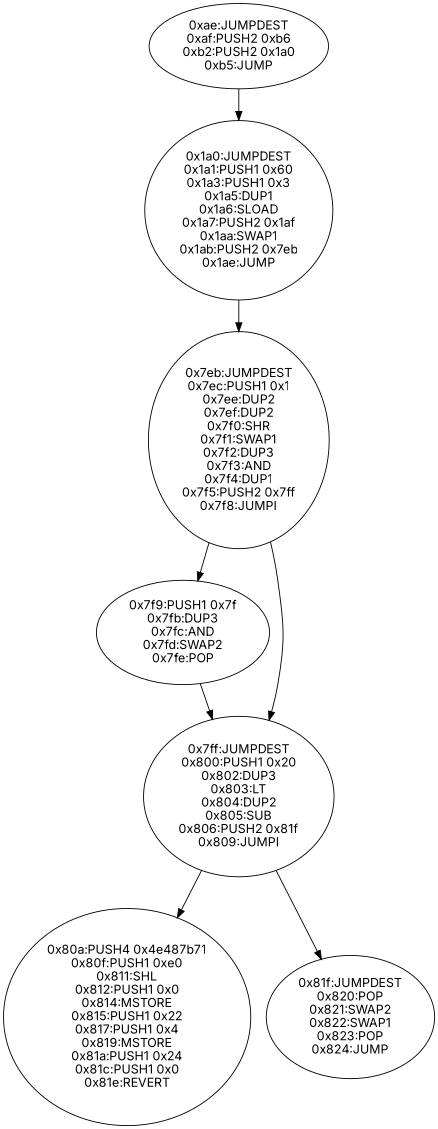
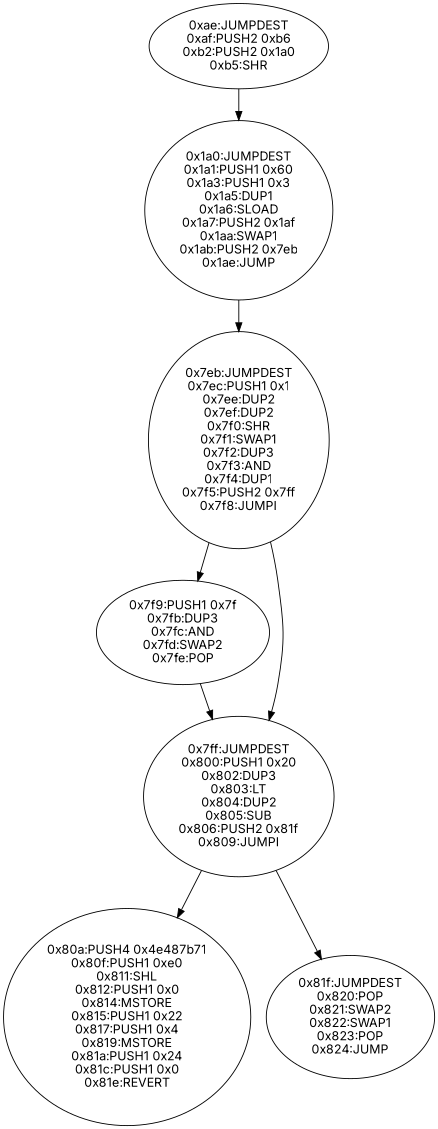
node "0xae:JUMPDEST 0xaf:PUSH2 0xb6 0xb2:PUSH2 0x1a0 0xb5:JUMP": label "0xae:JUMPDEST 0xaf:PUSH2 0xb6 0xb2:PUSH2 0x1a0 0xb5:JUMP" -> "0xae:JUMPDEST 0xaf:PUSH2 0xb6 0xb2:PUSH2 0x1a0 0xb5:SHR"
